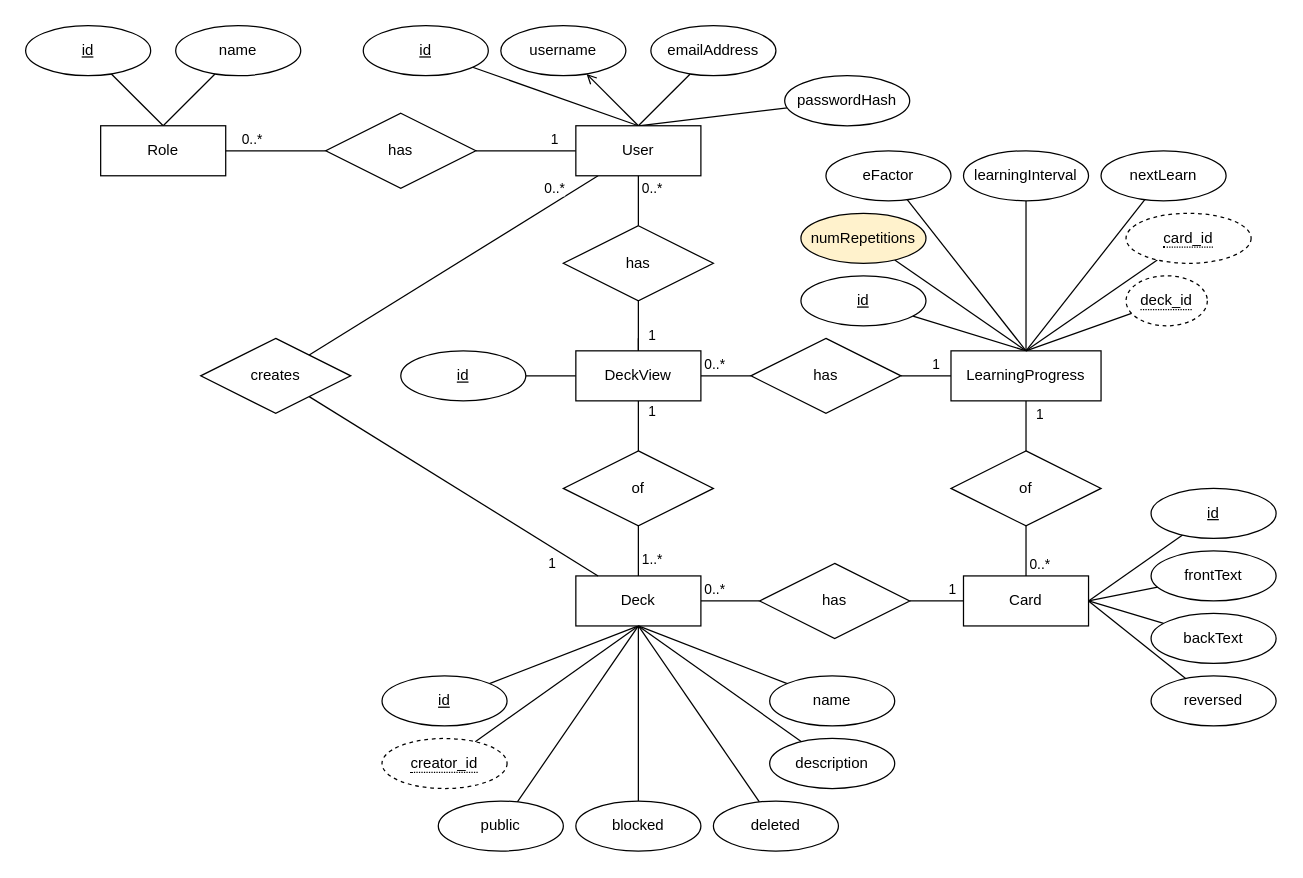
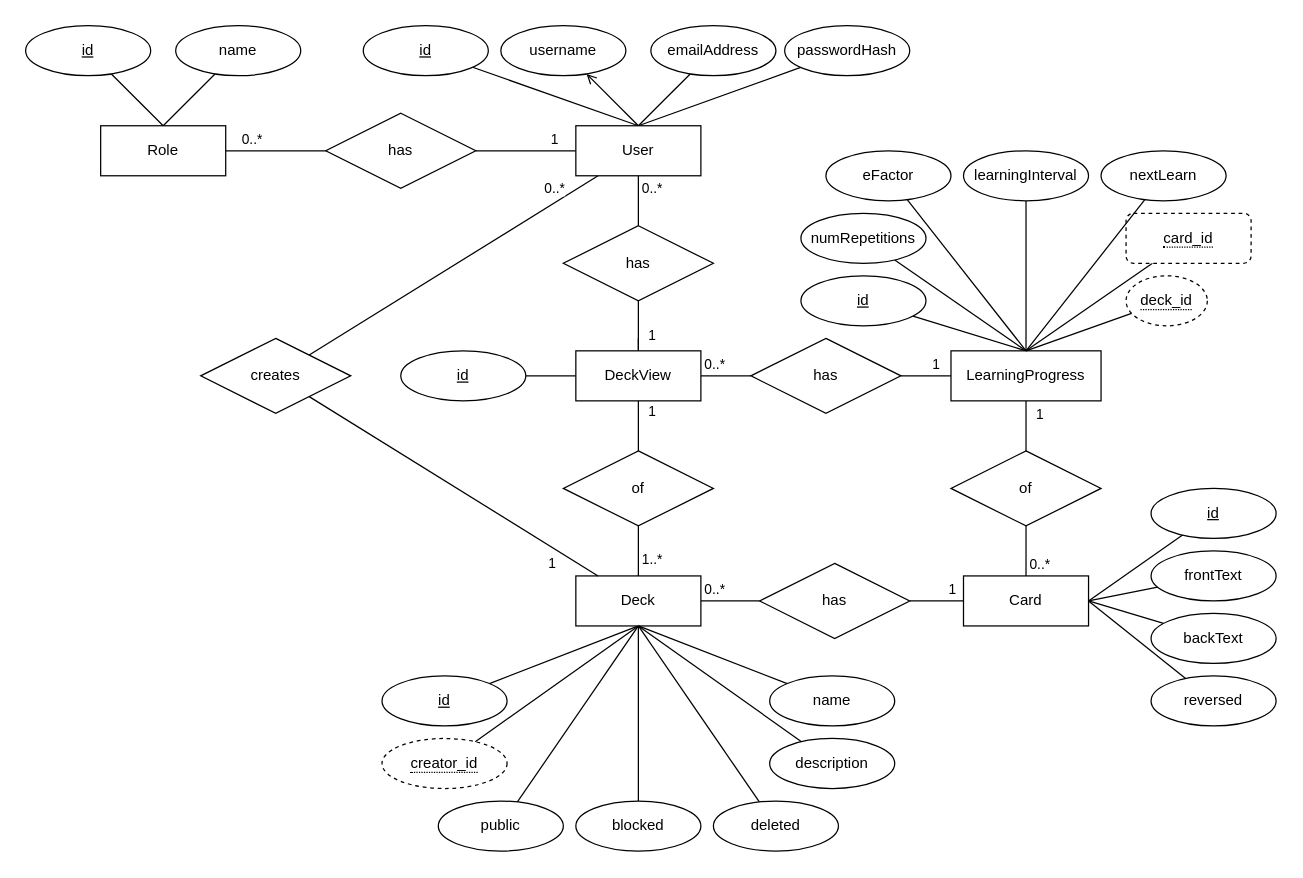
node "passwordHash": moved (847, 101) -> (847, 51)
node "numRepetitions": fillcolor #fff2cc -> #ffffff
node "card_id": shape ellipse -> rounded rectangle
